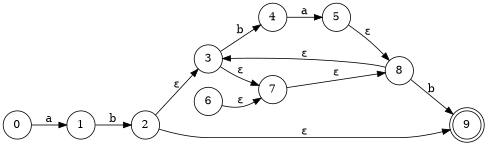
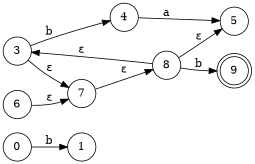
edge "5" -> "8": reversed
edge "0" -> "1": label "a" -> "b"
node "2": removed
